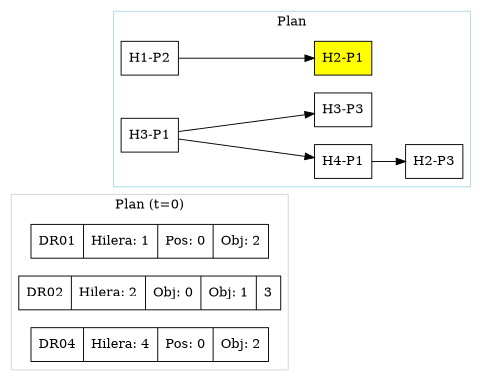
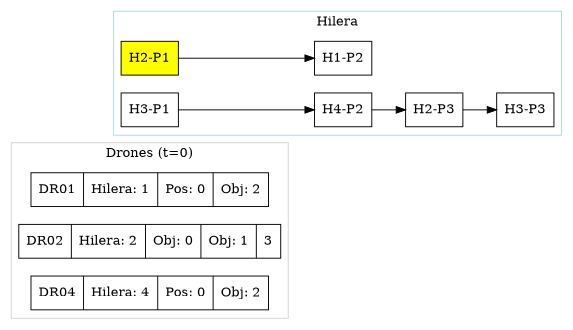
cluster "Plan": label "Plan" -> "Hilera"
edge "H1-P2" -> "H2-P1": reversed
edge "H3-P1" -> "H3-P3": now "H2-P3" -> "H3-P3"
node "H4-P1": label "H4-P1" -> "H4-P2"
cluster "Plan (t=0)": label "Plan (t=0)" -> "Drones (t=0)"
